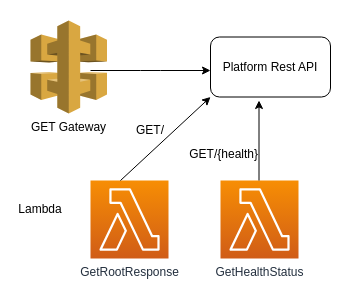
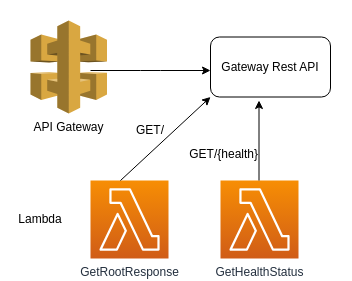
node "Platform Rest API": label "Platform Rest API" -> "Gateway Rest API"
node "GET Gateway": label "GET Gateway" -> "API Gateway"
node "Lambda": moved (41, 210) -> (41, 220)
